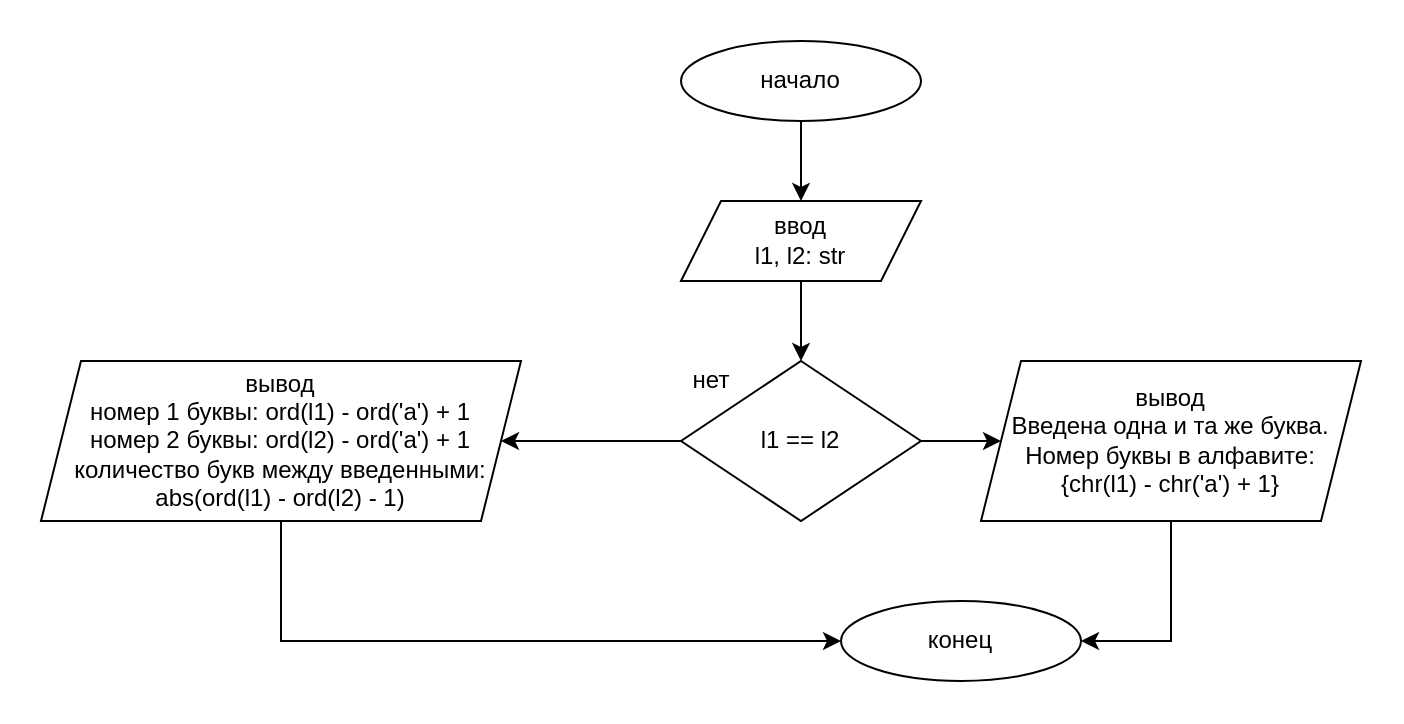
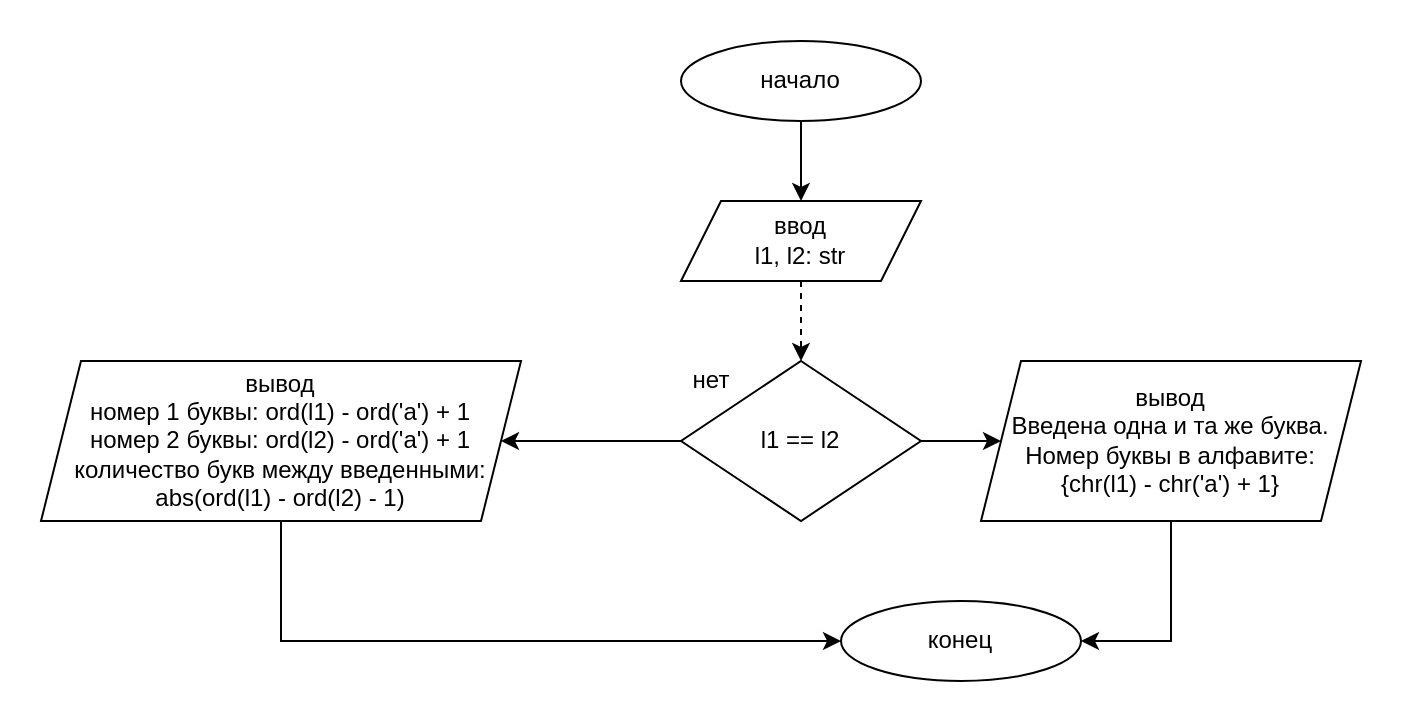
edge "ввод l1, l2: str" -> "l1 == l2": style solid -> dashed
